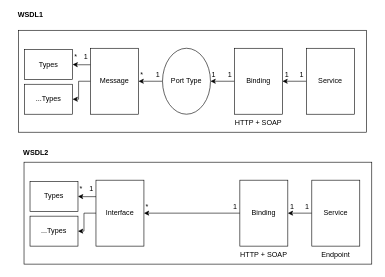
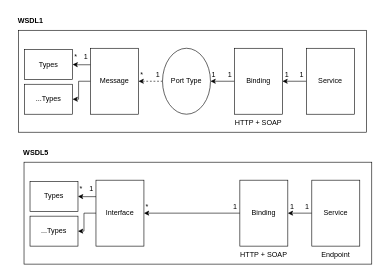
node "WSDL1": moved (30, 15) -> (30, 21)
edge "Port Type" -> "Message": style solid -> dashed
node "WSDL2": label "WSDL2" -> "WSDL5"
